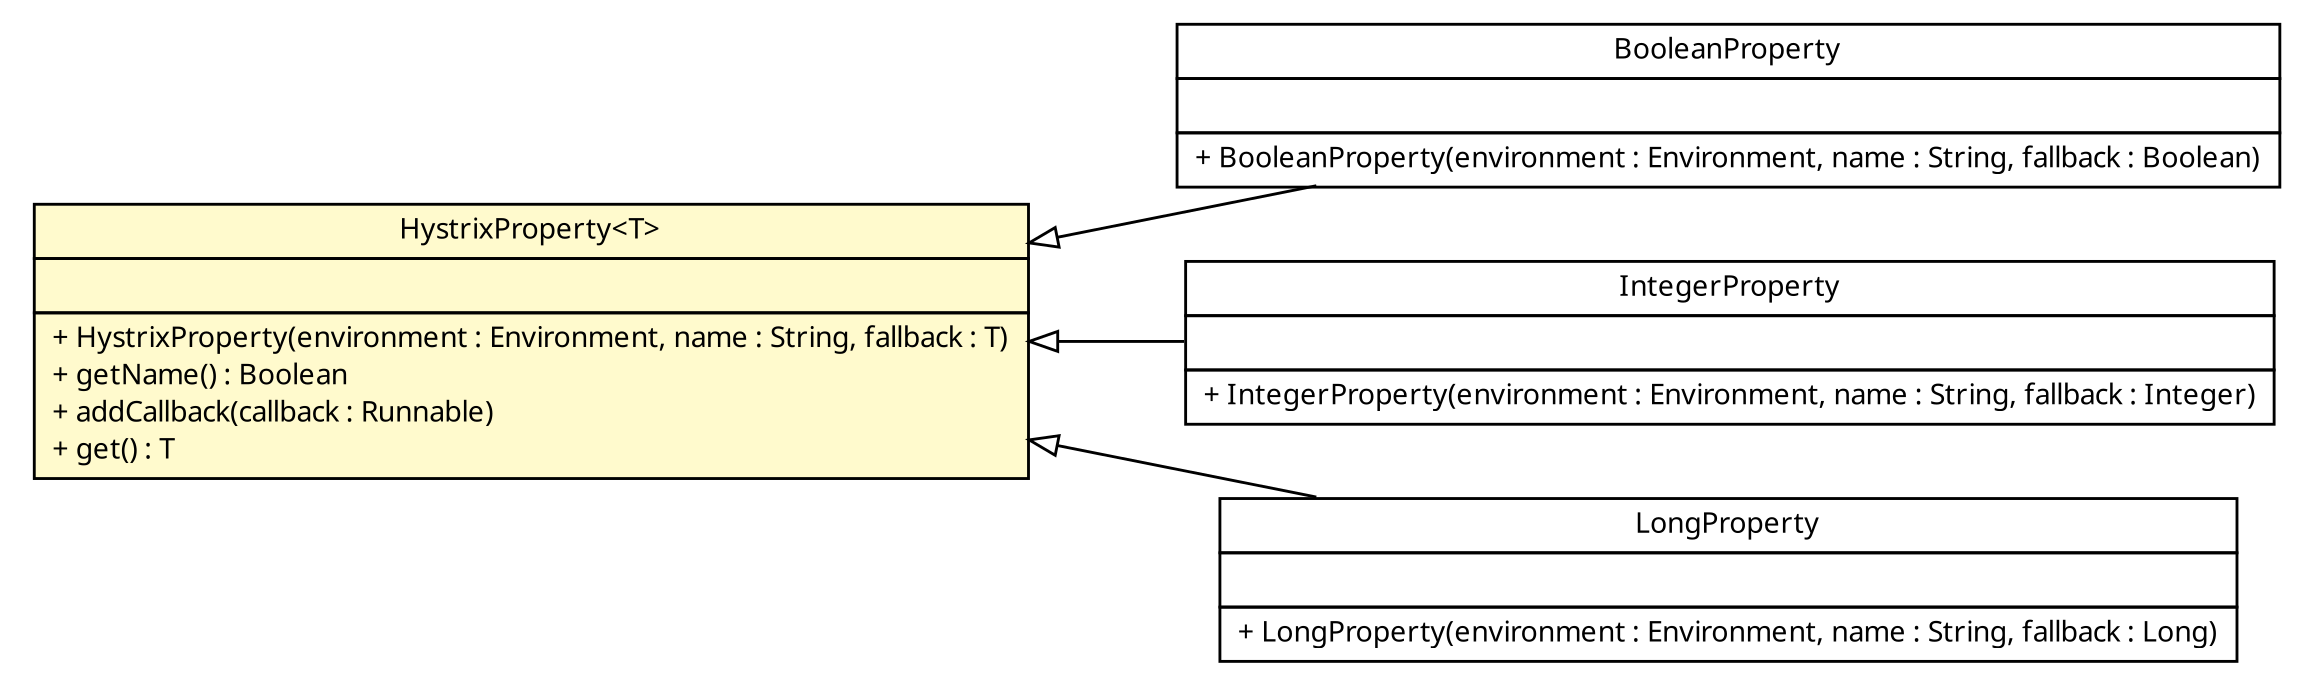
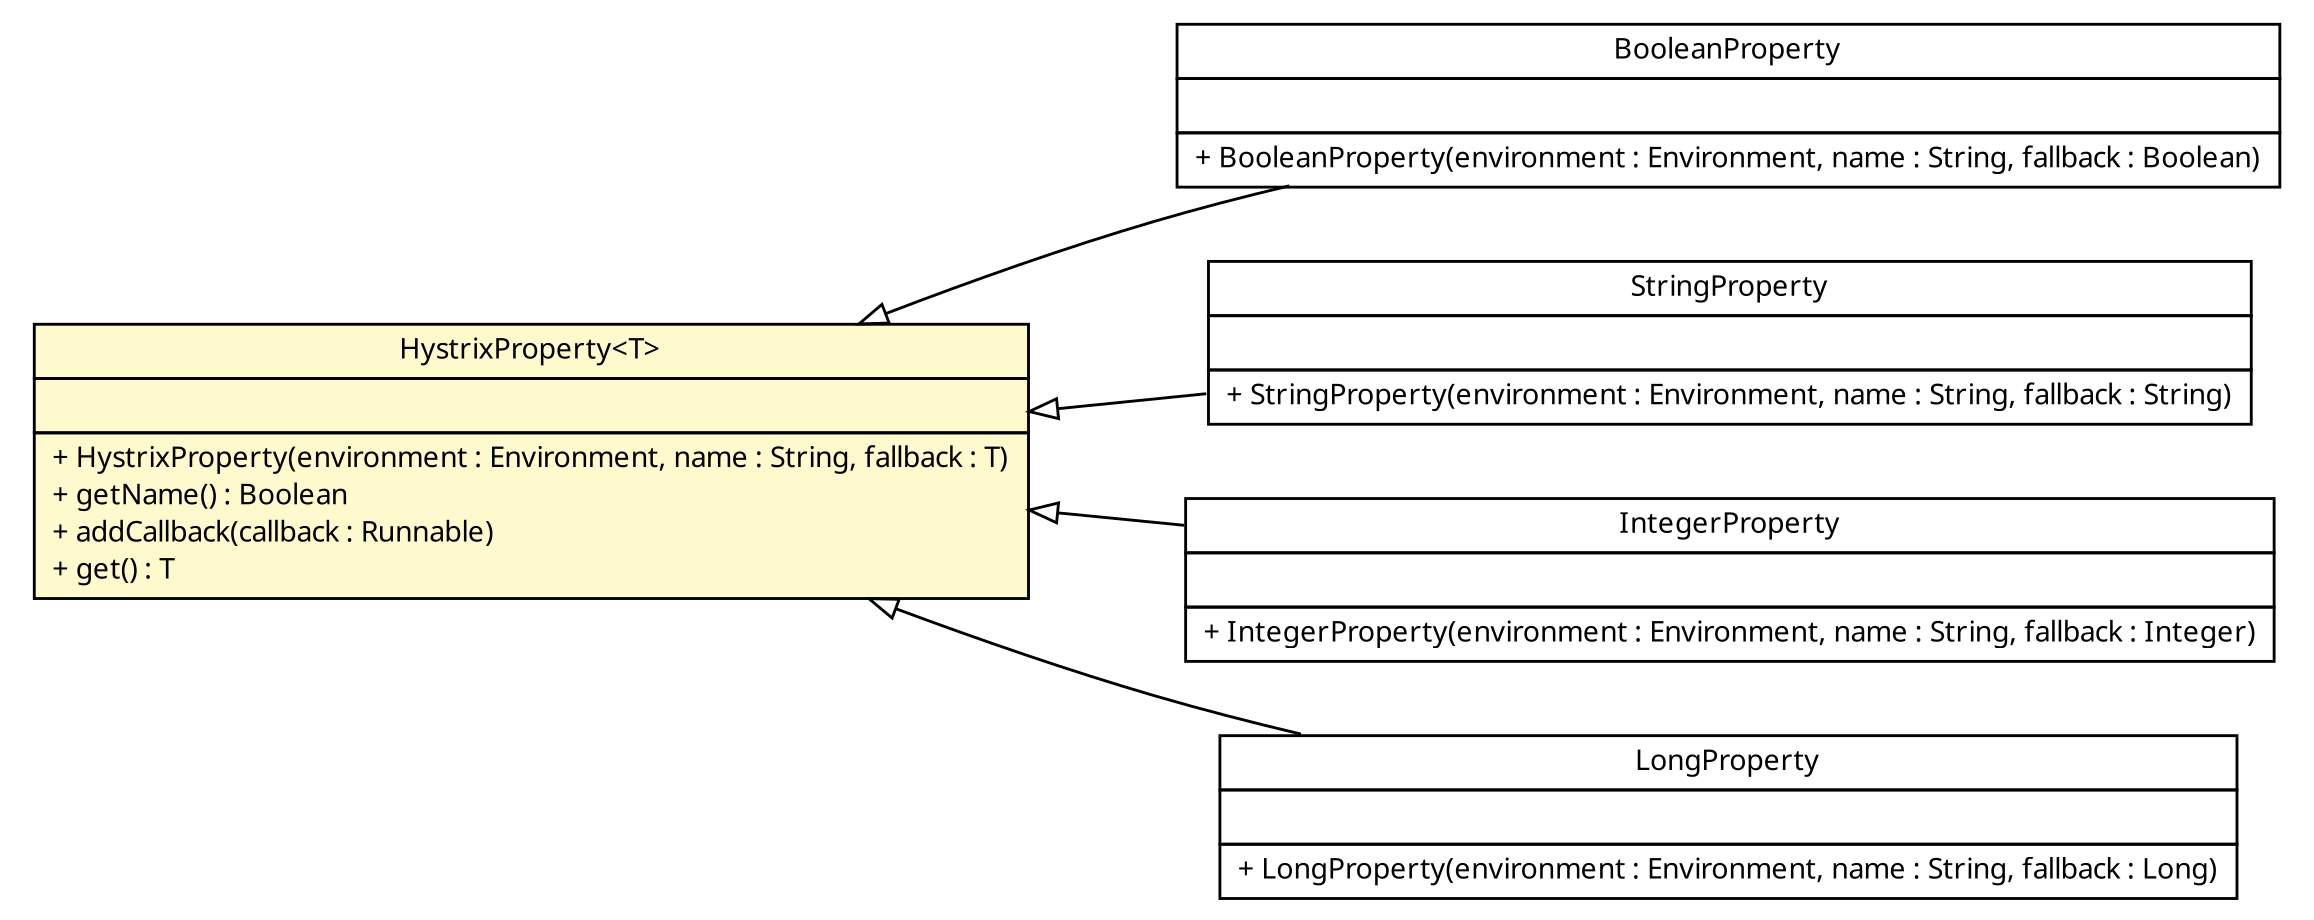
node "StringProperty": added
